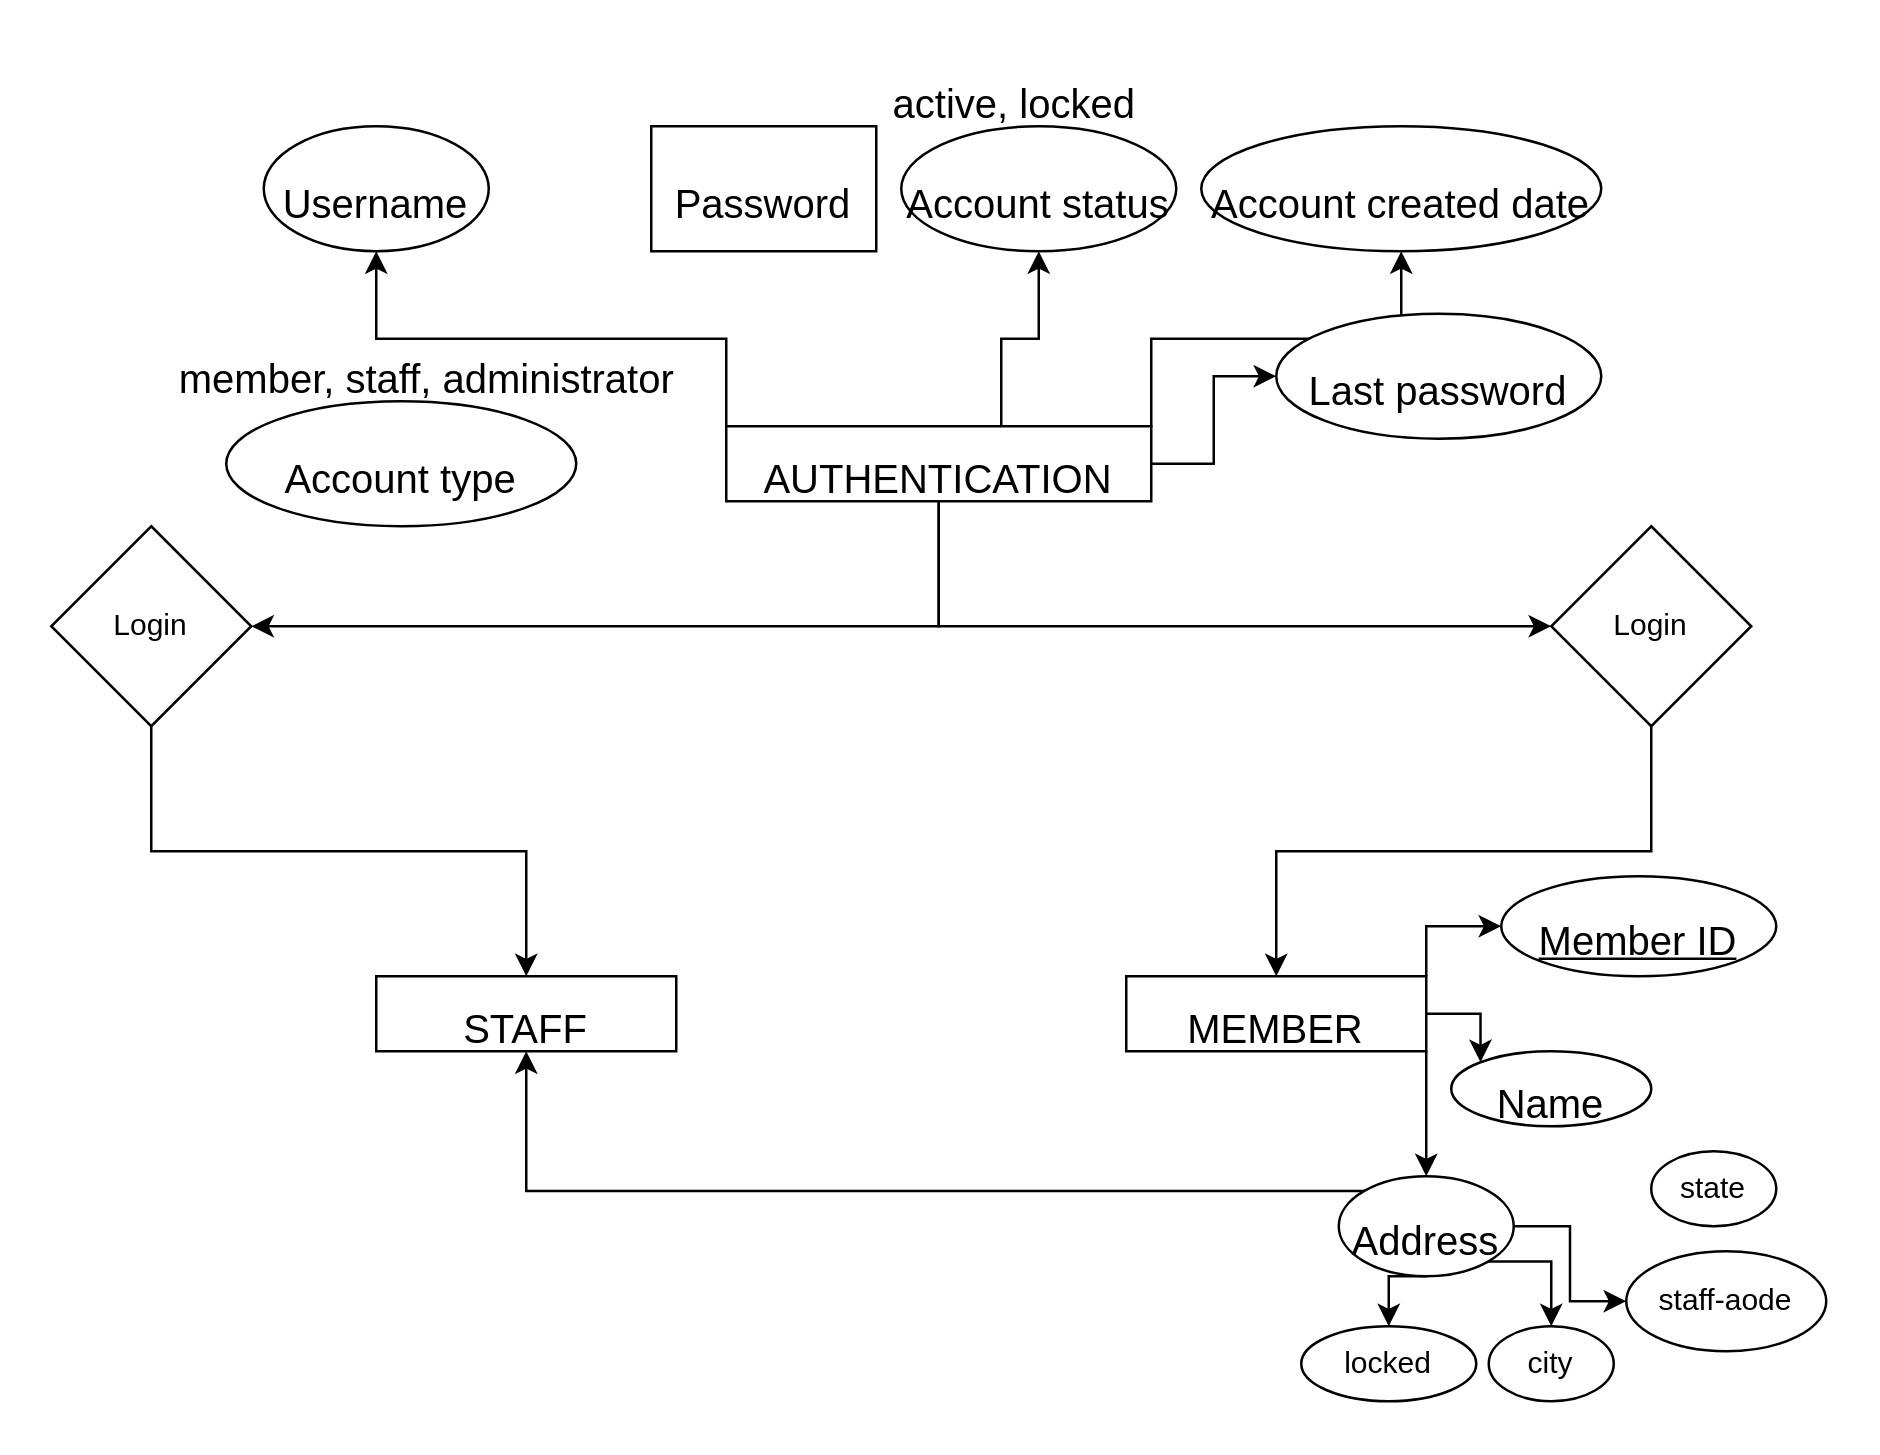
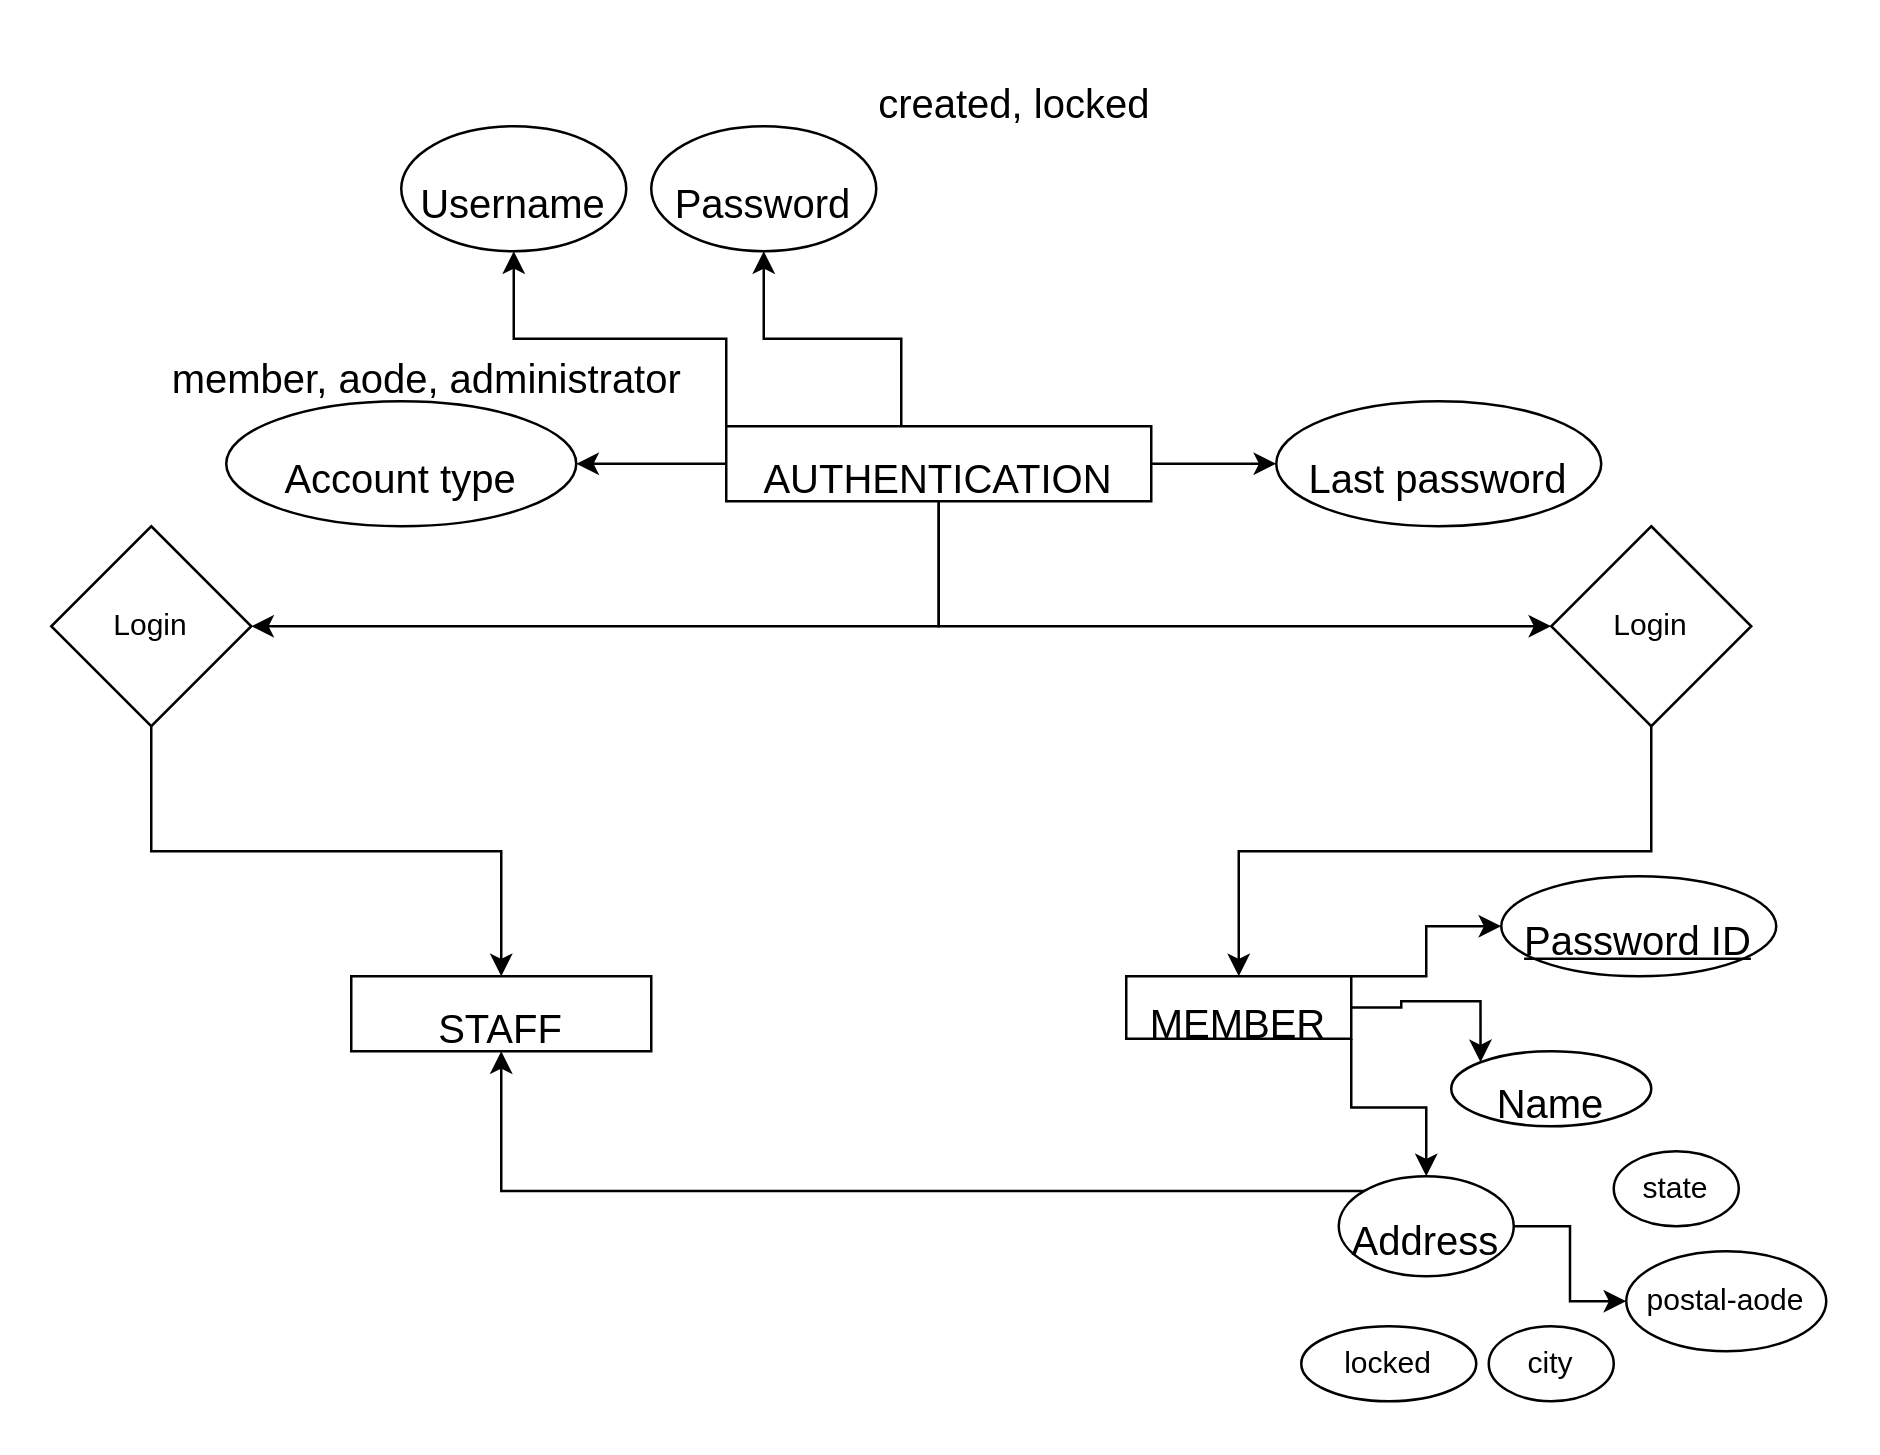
node "active, locked": label "active, locked" -> "created, locked"
node "Username": moved (376, 189) -> (514, 189)
node "Password": shape rectangle -> ellipse
node "Account status": removed
node "Account created date": removed
edge "AUTHENTICATION" -> "Password": added
edge "AUTHENTICATION" -> "Account status": removed
edge "AUTHENTICATION" -> "Account created date": removed
node "member, staff, administrator": label "member, staff, administrator" -> "member, aode, administrator"
node "Last password": moved (1439, 376) -> (1439, 464)
edge "AUTHENTICATION" -> "Account type": added
node "Member ID": label "Member ID" -> "Password ID"
node "STAFF": moved (526, 1014) -> (501, 1014)
node "MEMBER": size 300x75 -> 225x63
node "state": moved (1714, 1189) -> (1676, 1189)
edge "Address" -> "city": removed
edge "Address" -> "locked": removed
node "staff-aode": label "staff-aode" -> "postal-aode"
